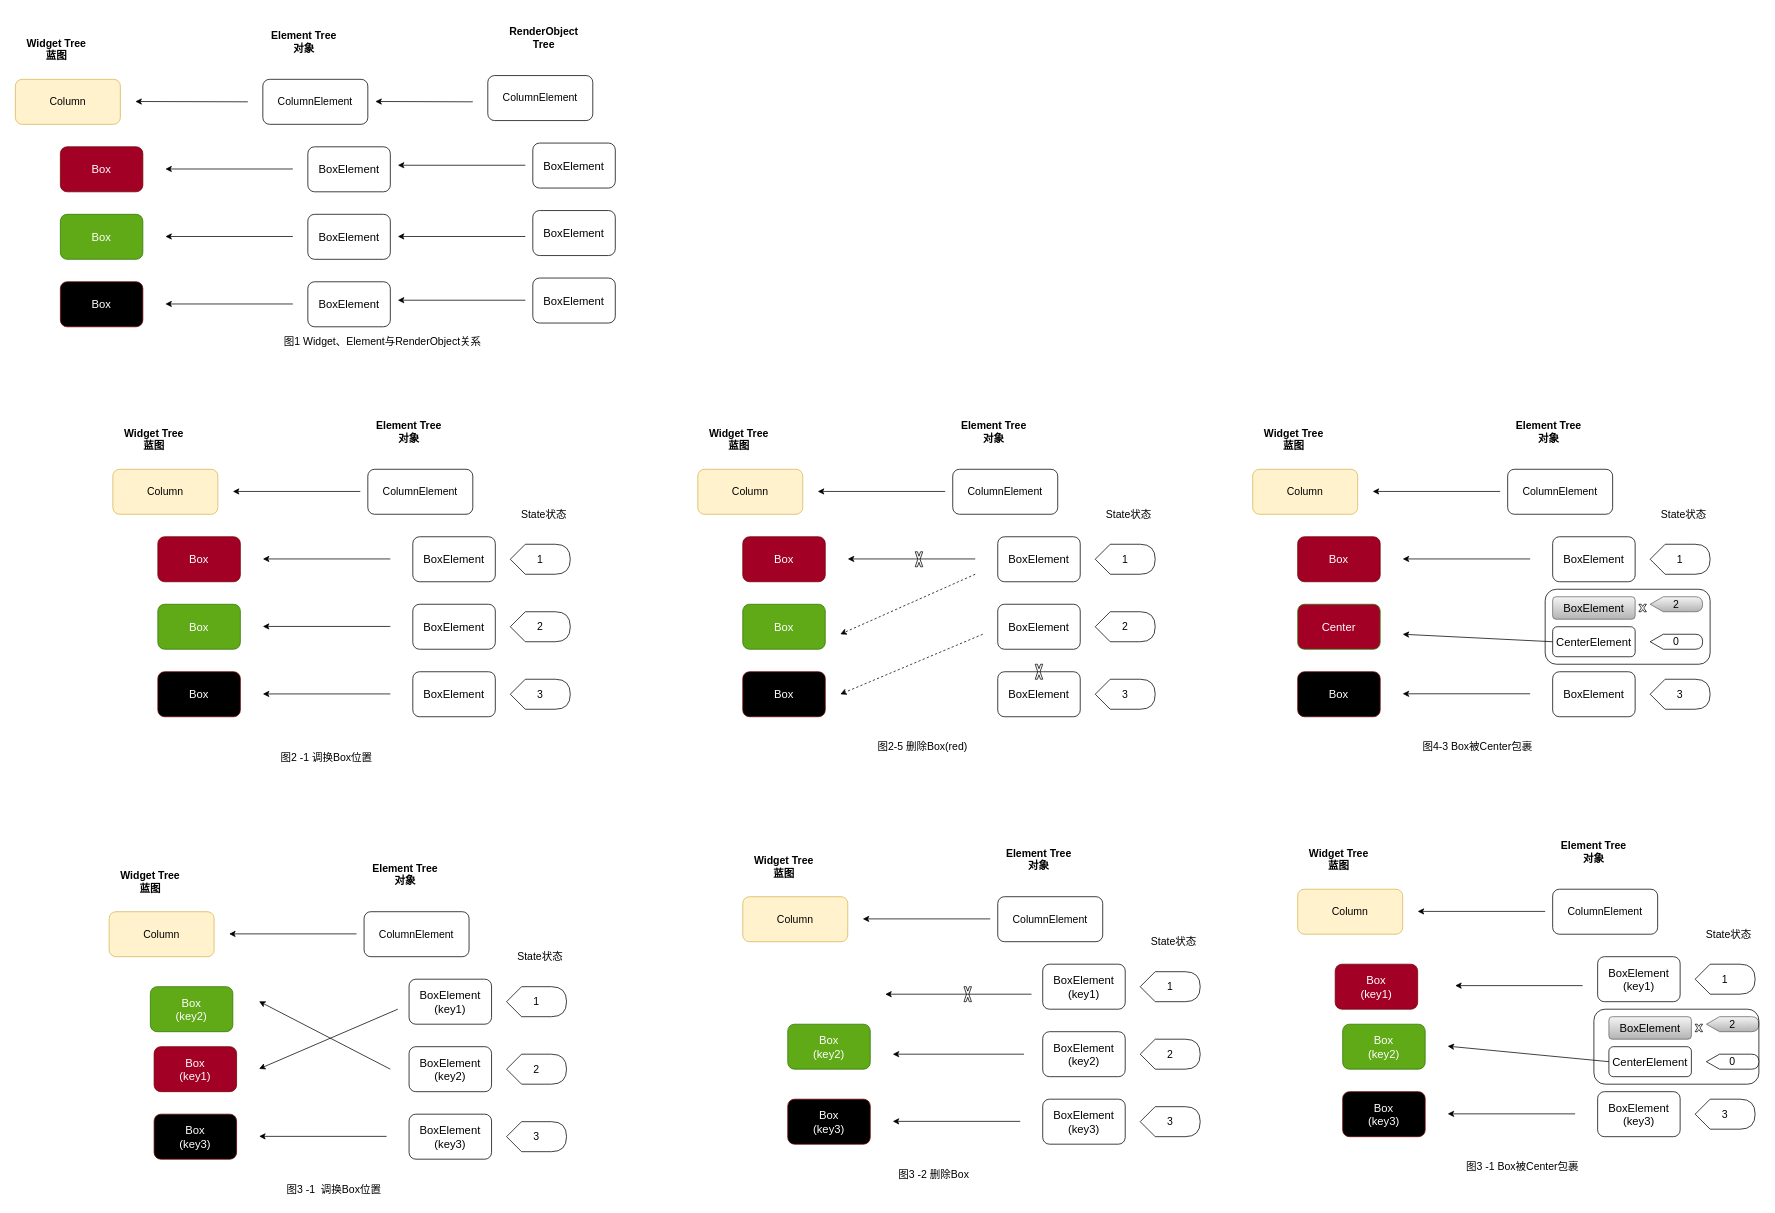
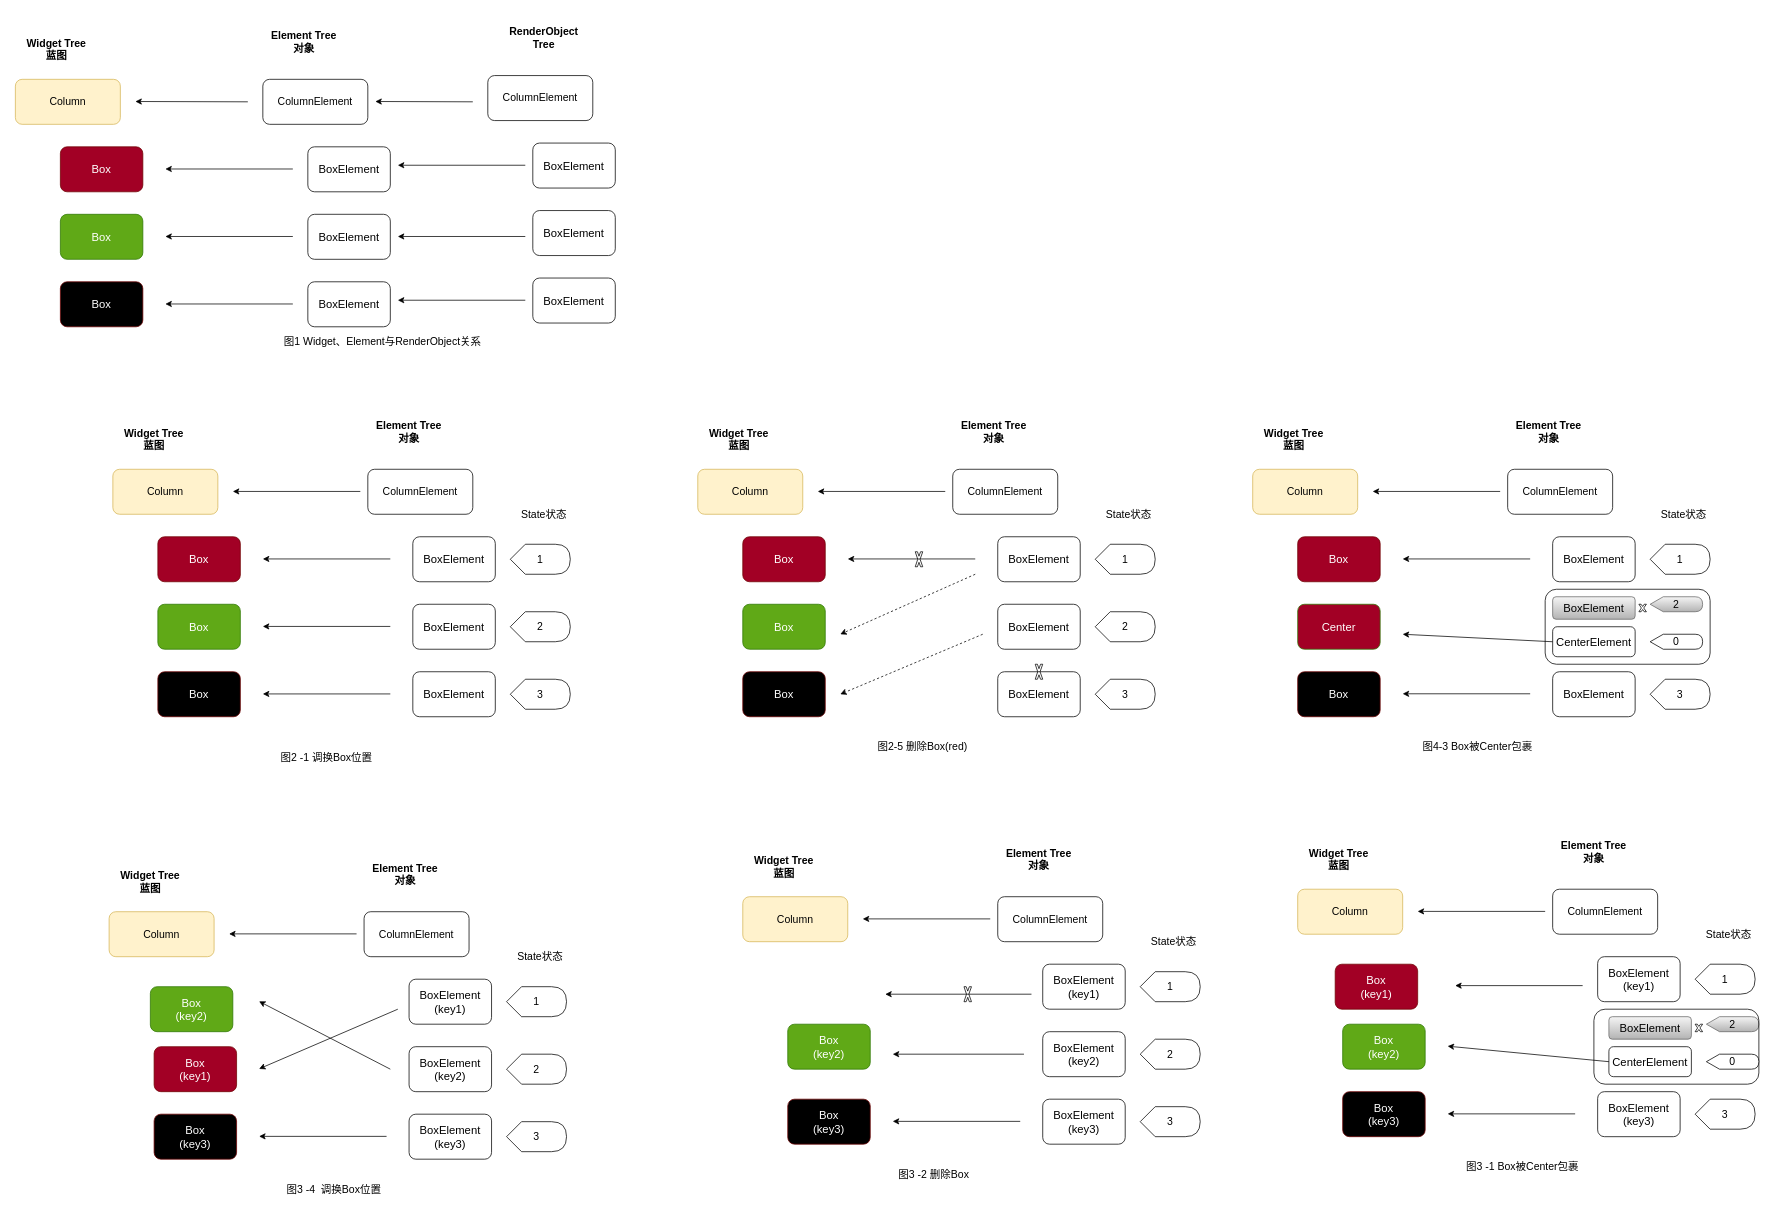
node "图3 -1 调换Box位置": label "图3 -1 调换Box位置" -> "图3 -4 调换Box位置"
